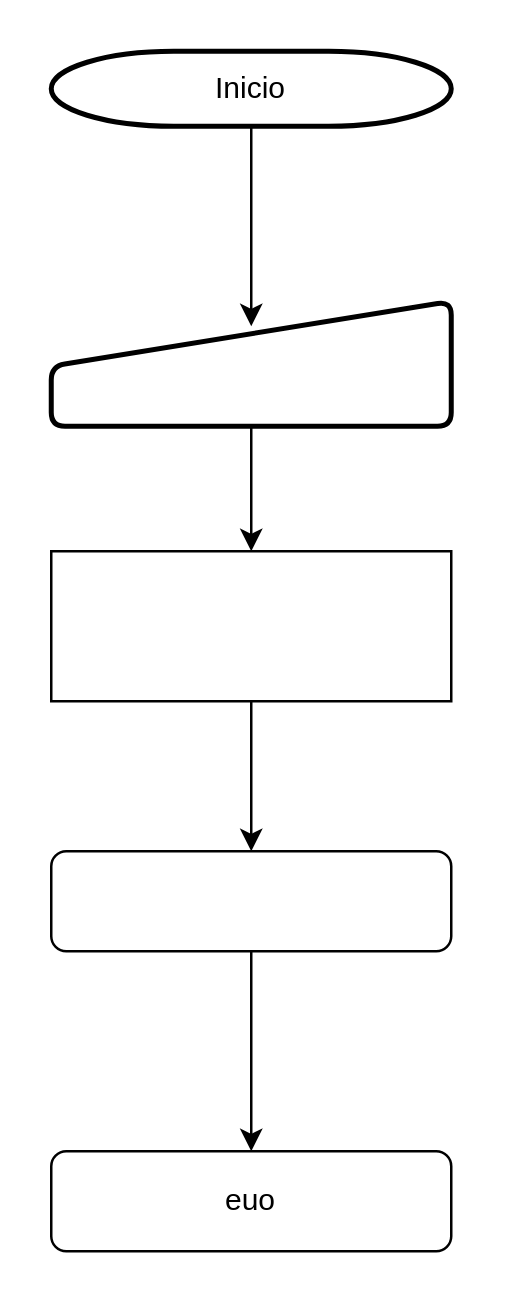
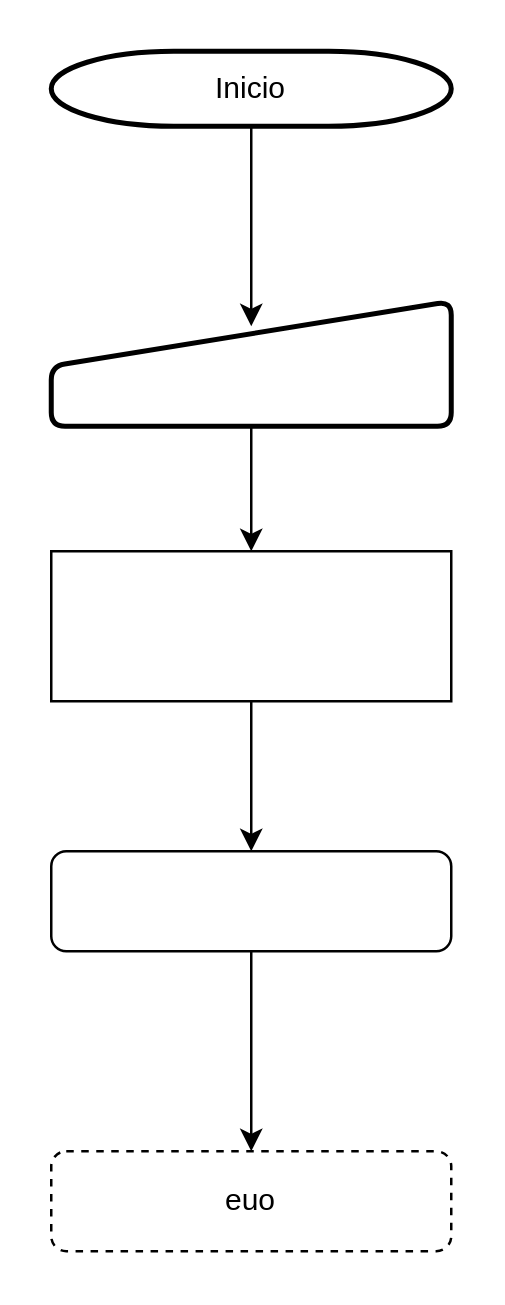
node "euo": style solid -> dashed
